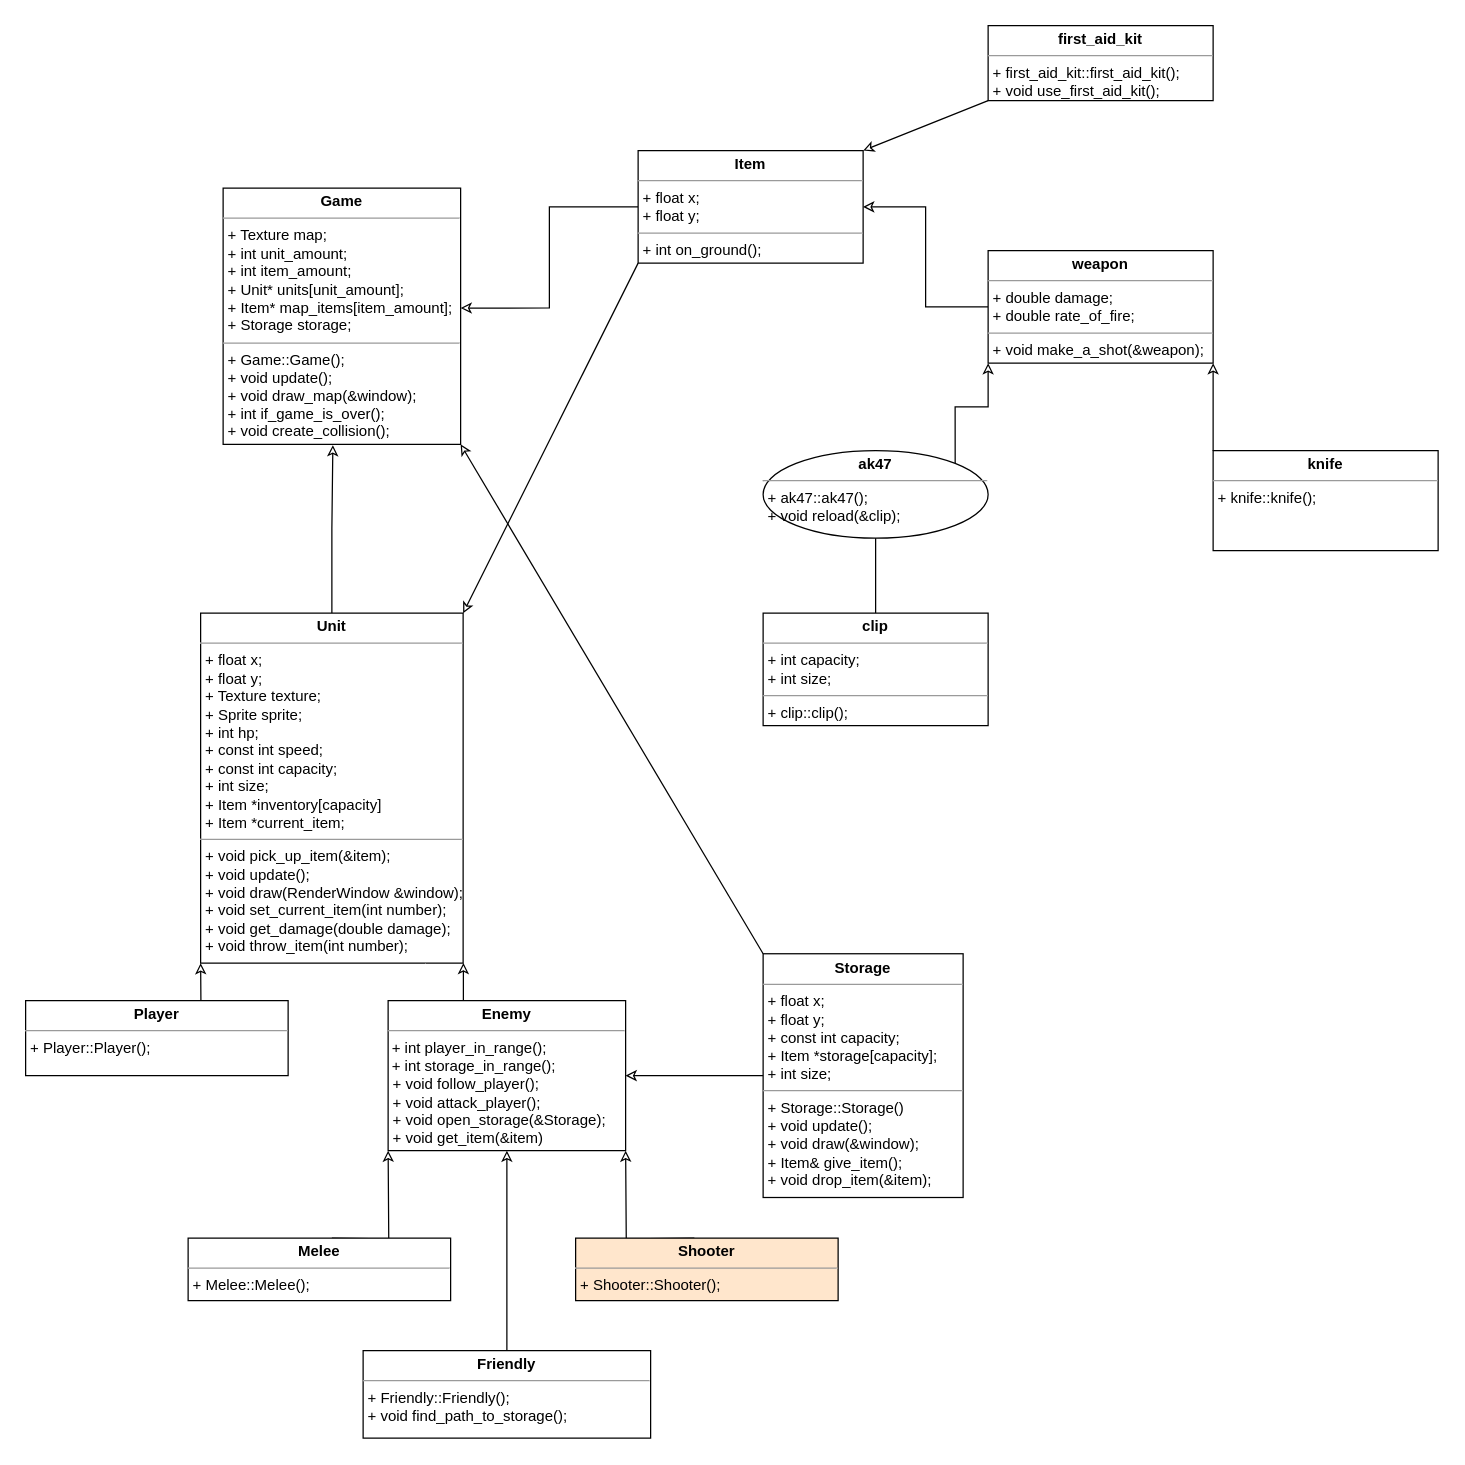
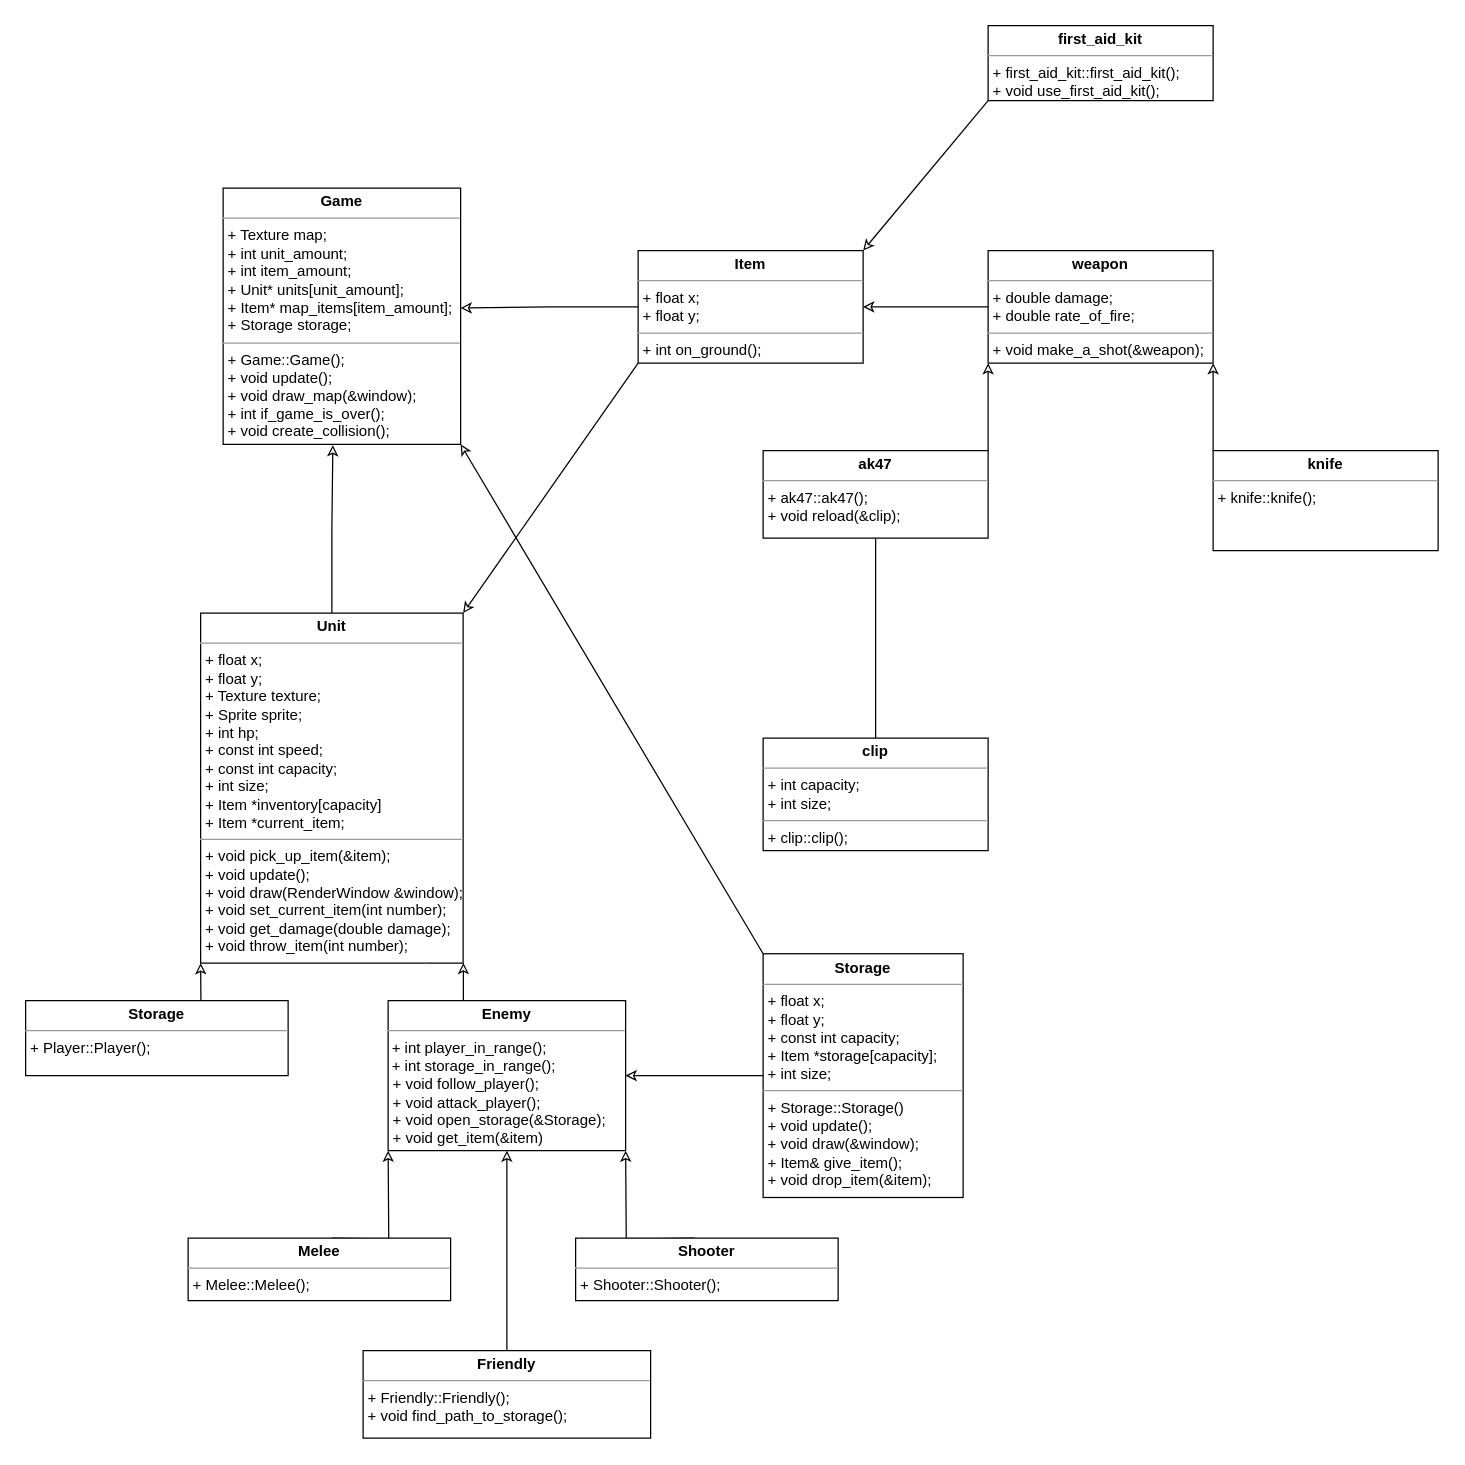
node "Item + float x; + float y; + int on_ground();": moved (751, 207) -> (751, 307)
node "ak47 + ak47::ak47(); + void reload(&clip);": shape ellipse -> rectangle
node "clip + int capacity; + int size; + clip::clip();": moved (876, 669) -> (876, 794)
node "Player + Player::Player();": label "Player + Player::Player();" -> "Storage + Player::Player();"
node "Shooter + Shooter::Shooter();": fillcolor #ffe6cc -> #ffffff
